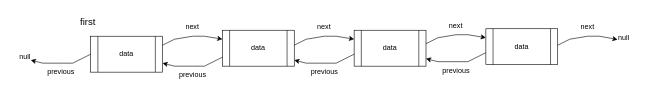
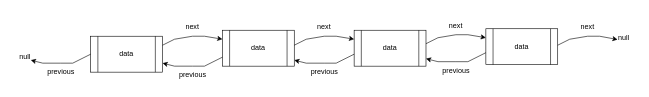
node "first": removed
